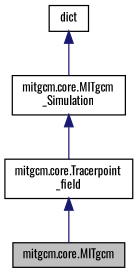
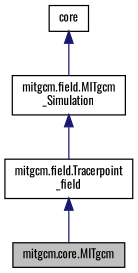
node "dict": label "dict" -> "core"
node "mitgcm.core.MITgcm _Simulation": label "mitgcm.core.MITgcm _Simulation" -> "mitgcm.field.MITgcm _Simulation"
node "mitgcm.core.Tracerpoint _field": label "mitgcm.core.Tracerpoint _field" -> "mitgcm.field.Tracerpoint _field"
